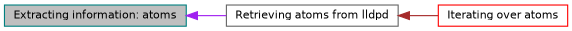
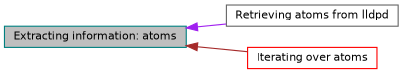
edge "Iterating over atoms" -> "Retrieving atoms from lldpd": now "Iterating over atoms" -> "Extracting information: atoms"
